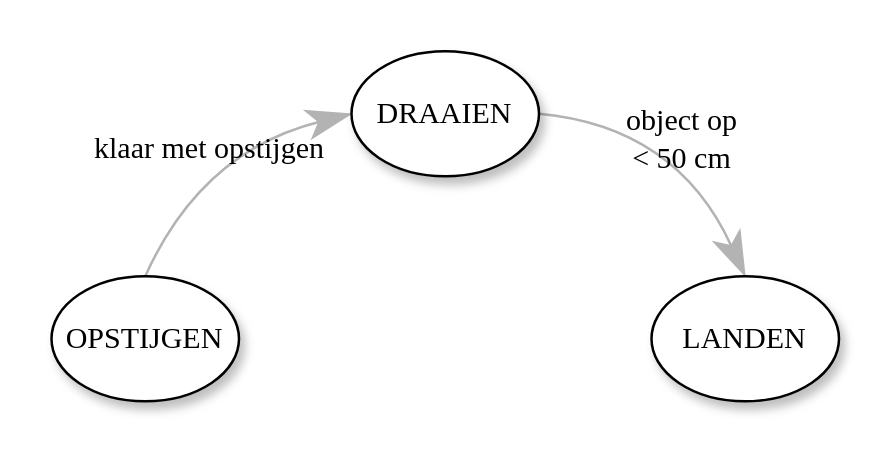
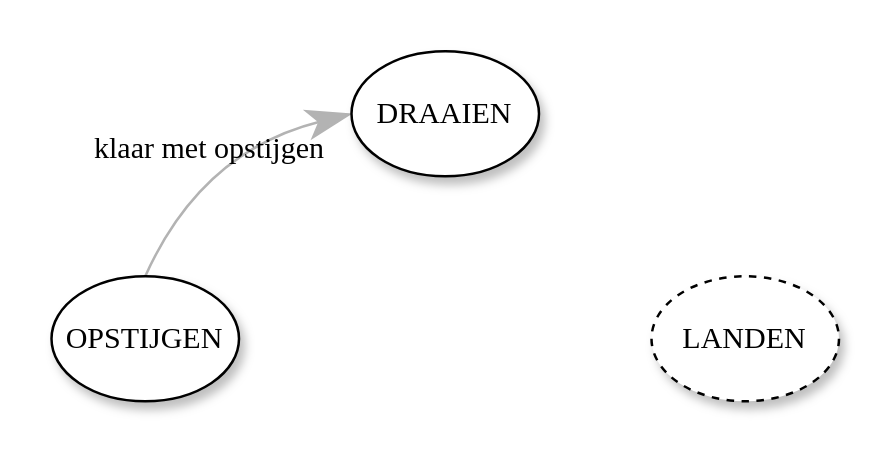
edge "DRAAIEN" -> "LANDEN": removed, label "object op < 50 cm"
node "LANDEN": style solid -> dashed
